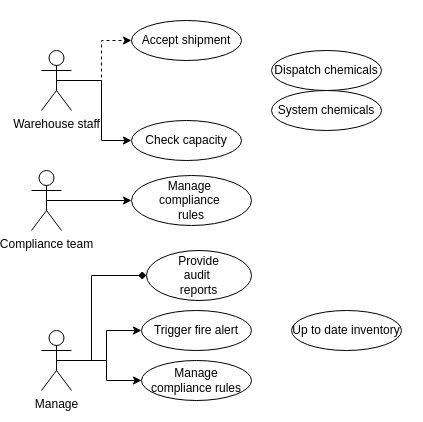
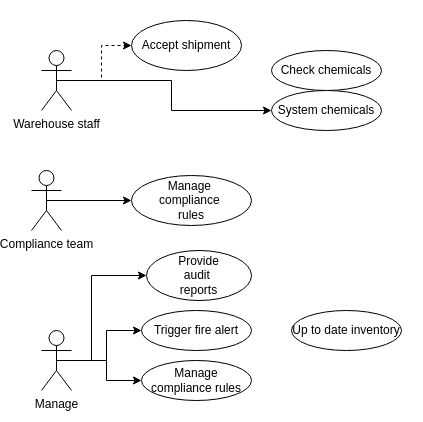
node "Accept shipment": size 110x40 -> 110x50
node "Dispatch chemicals": label "Dispatch chemicals" -> "Check chemicals"
edge "Warehouse staff" -> "System chemicals": added
edge "Warehouse staff" -> "Check capacity": removed
node "Check capacity": removed
edge "Manage" -> "Provide audit reports": arrowhead diamond -> classic
